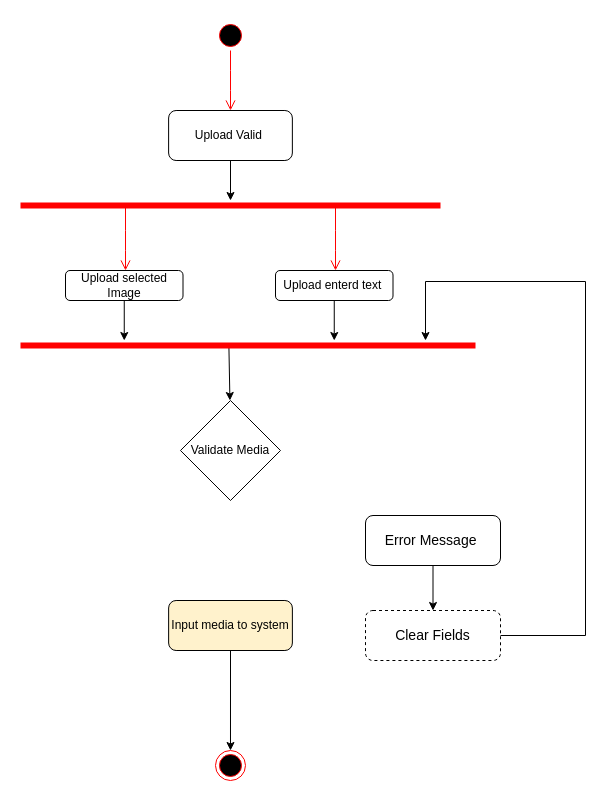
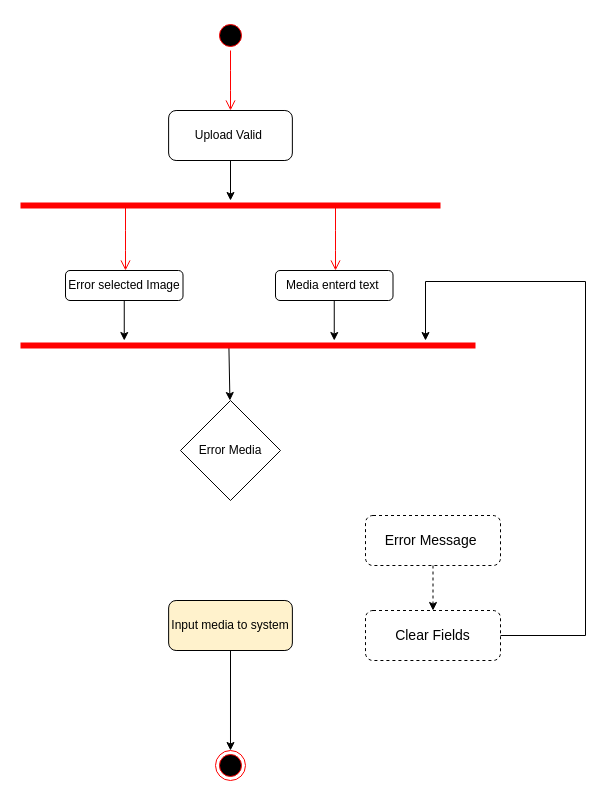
node "Upload selected Image": label "Upload selected Image" -> "Error selected Image"
node "Upload enterd text": label "Upload enterd text" -> "Media enterd text"
node "Validate Media": label "Validate Media" -> "Error Media"
node "Error Message": style solid -> dashed
edge "Error Message" -> "Clear Fields": style solid -> dashed
